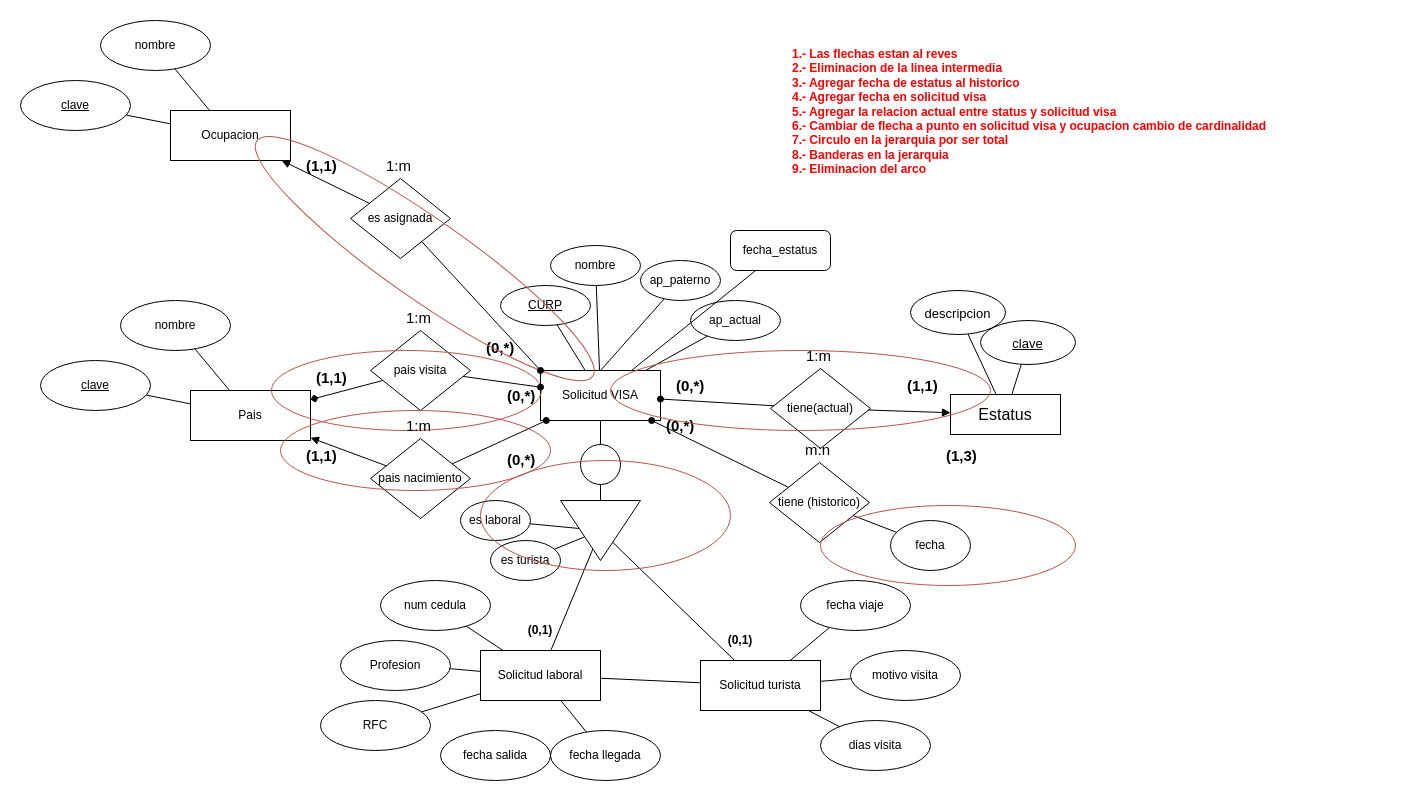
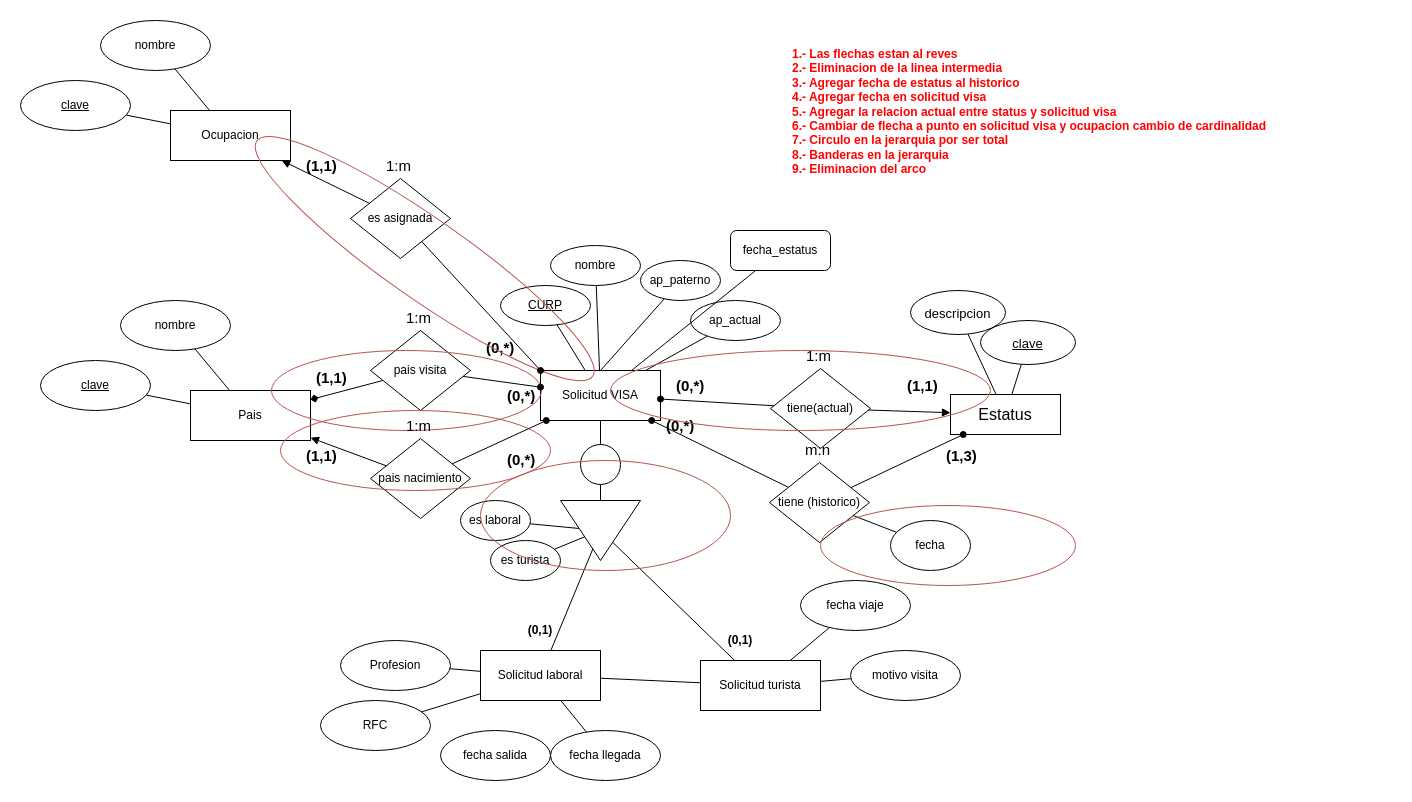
edge "tiene (historico)" -> "Estatus": added
node "num cedula": removed
edge "num cedula" -- "Solicitud laboral": removed
edge "Solicitud turista" -- "dias visita": removed
node "dias visita": removed
